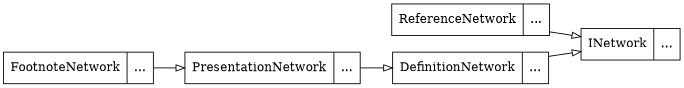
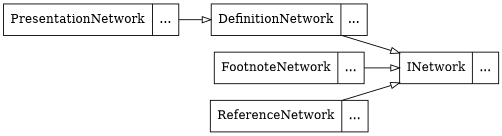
edge "FootnoteNetwork" -> "PresentationNetwork": now "FootnoteNetwork" -> "INetwork"
